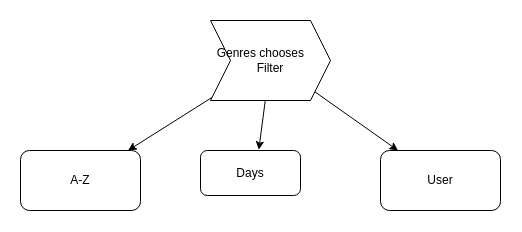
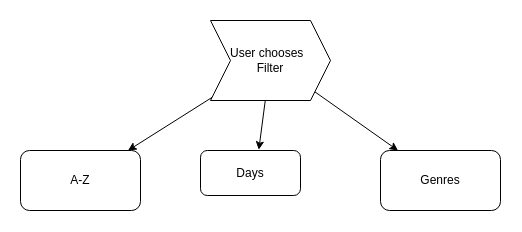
node "Genres chooses Filter": label "Genres chooses Filter" -> "User chooses Filter"
node "User": label "User" -> "Genres"
